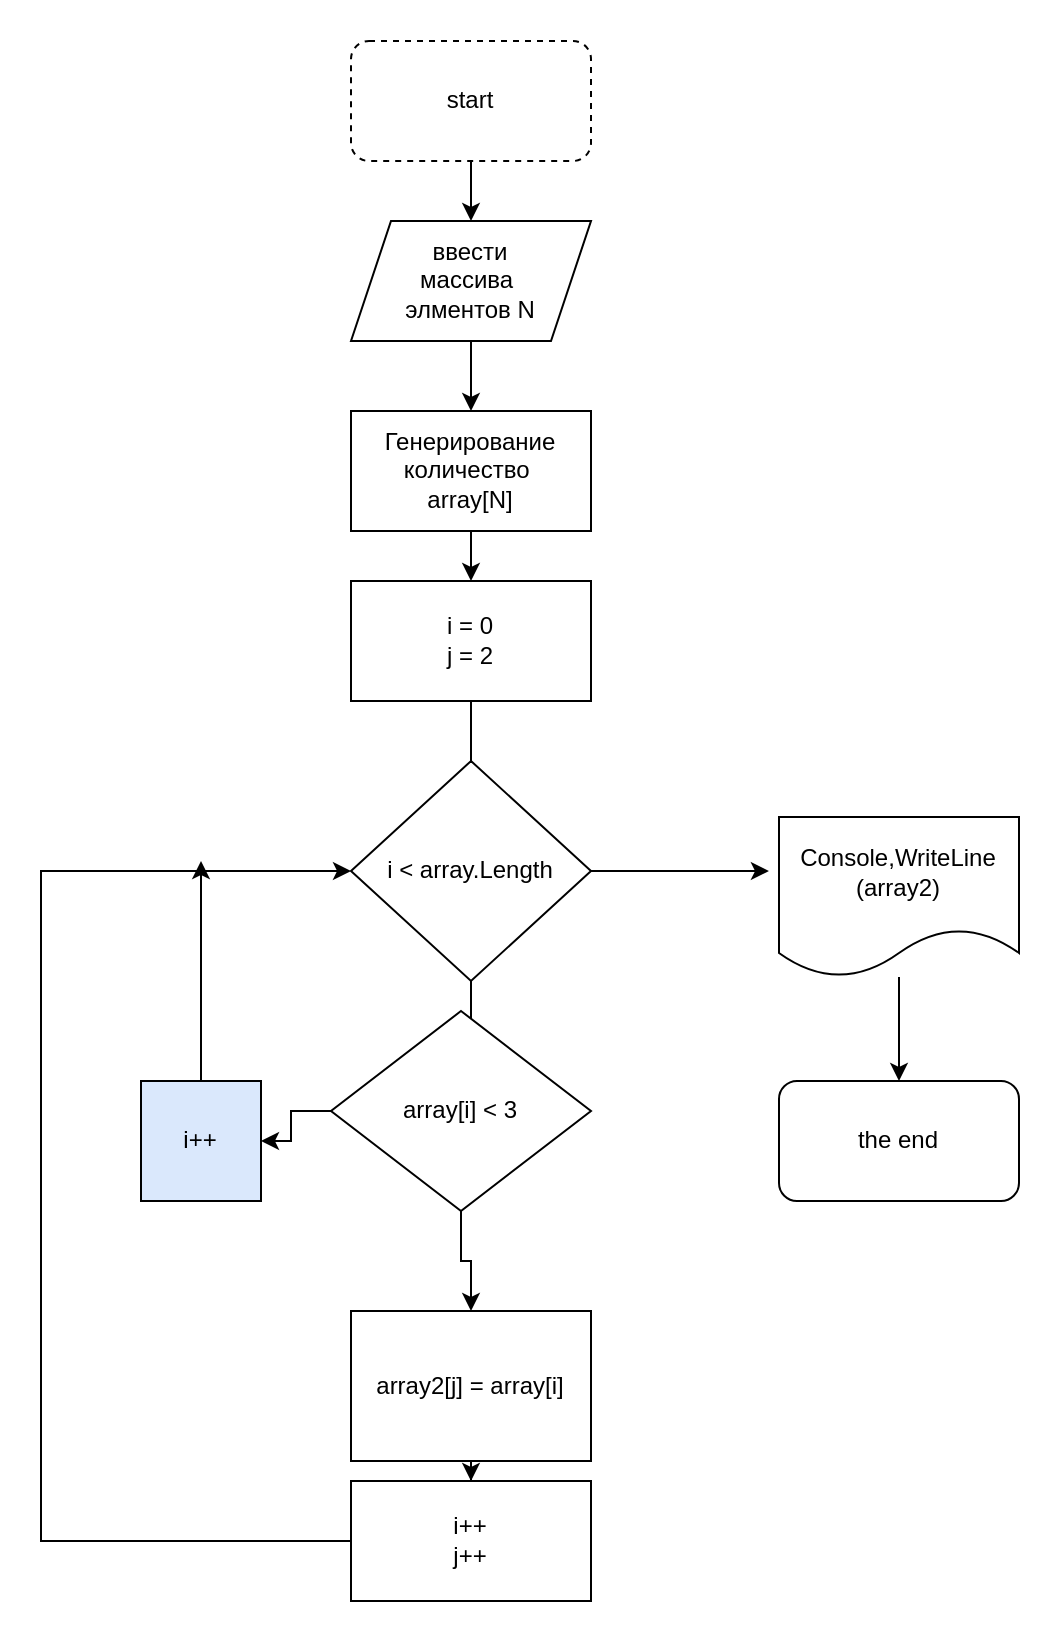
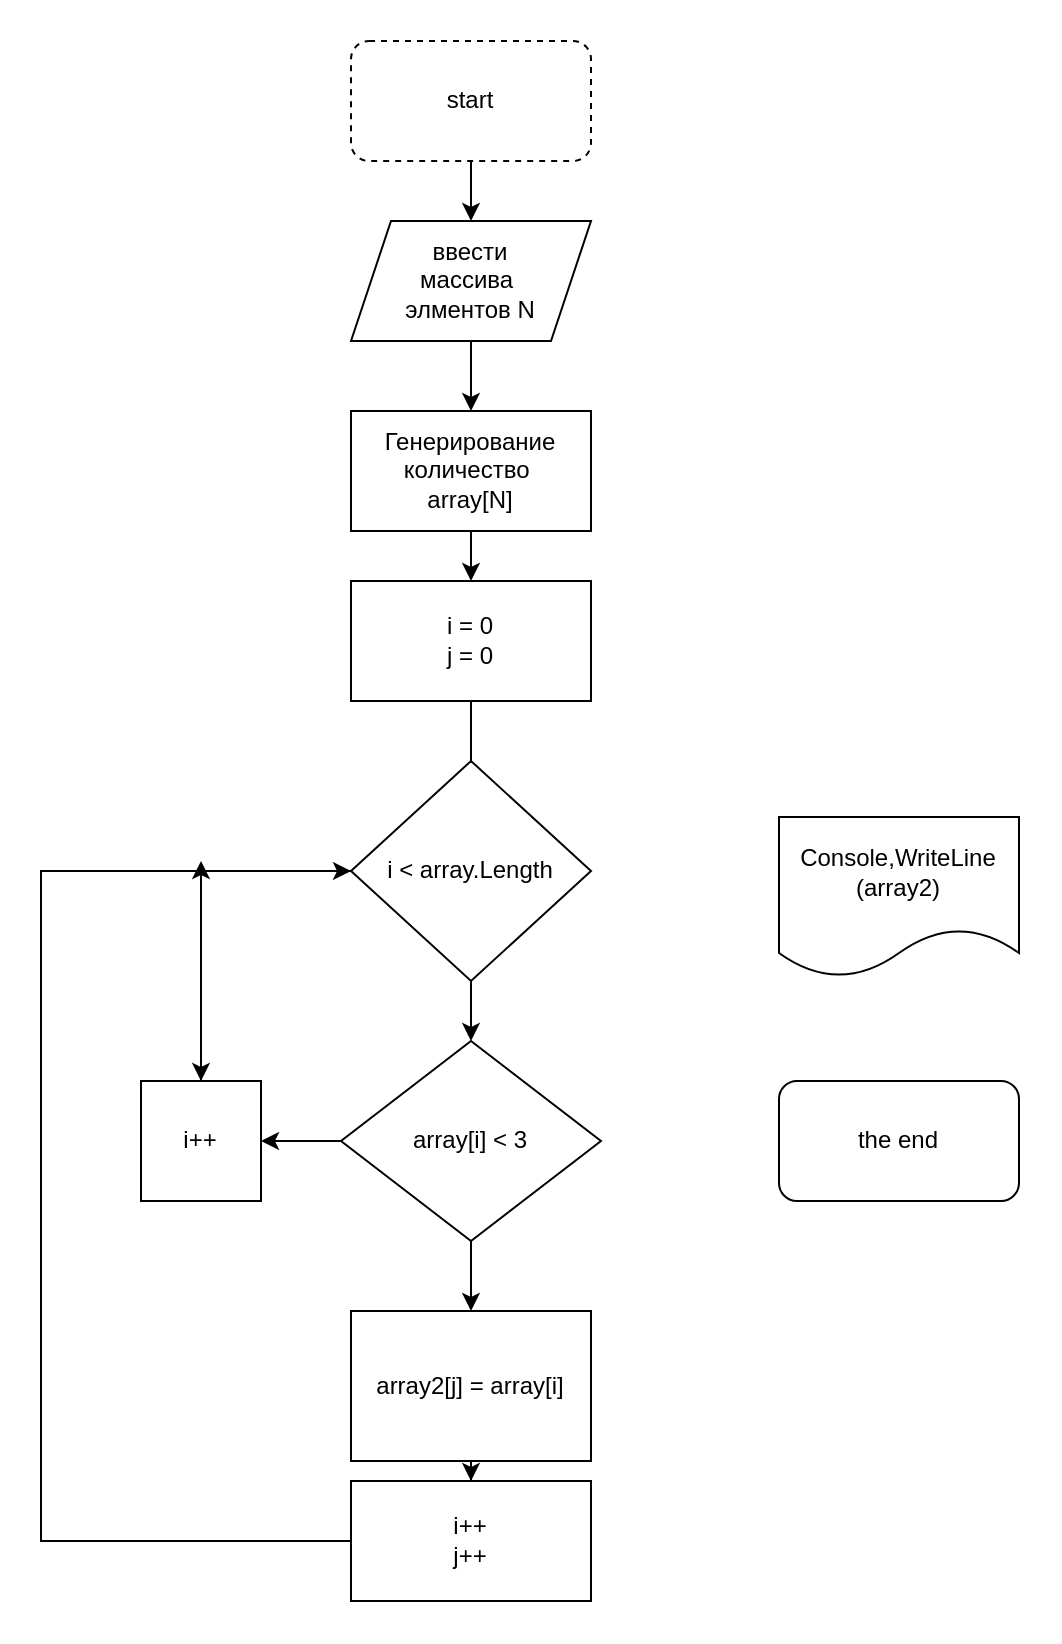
node "i = 0 j = 2": label "i = 0 j = 2" -> "i = 0 j = 0"
edge "i < array.Length" -> "Console,WriteLine (array2)": now "i < array.Length" -> "i++"
edge "Console,WriteLine (array2)" -> "the end": removed
node "array[i] < 3": moved (461, 1111) -> (471, 1141)
node "i++": fillcolor #dae8fc -> #ffffff
